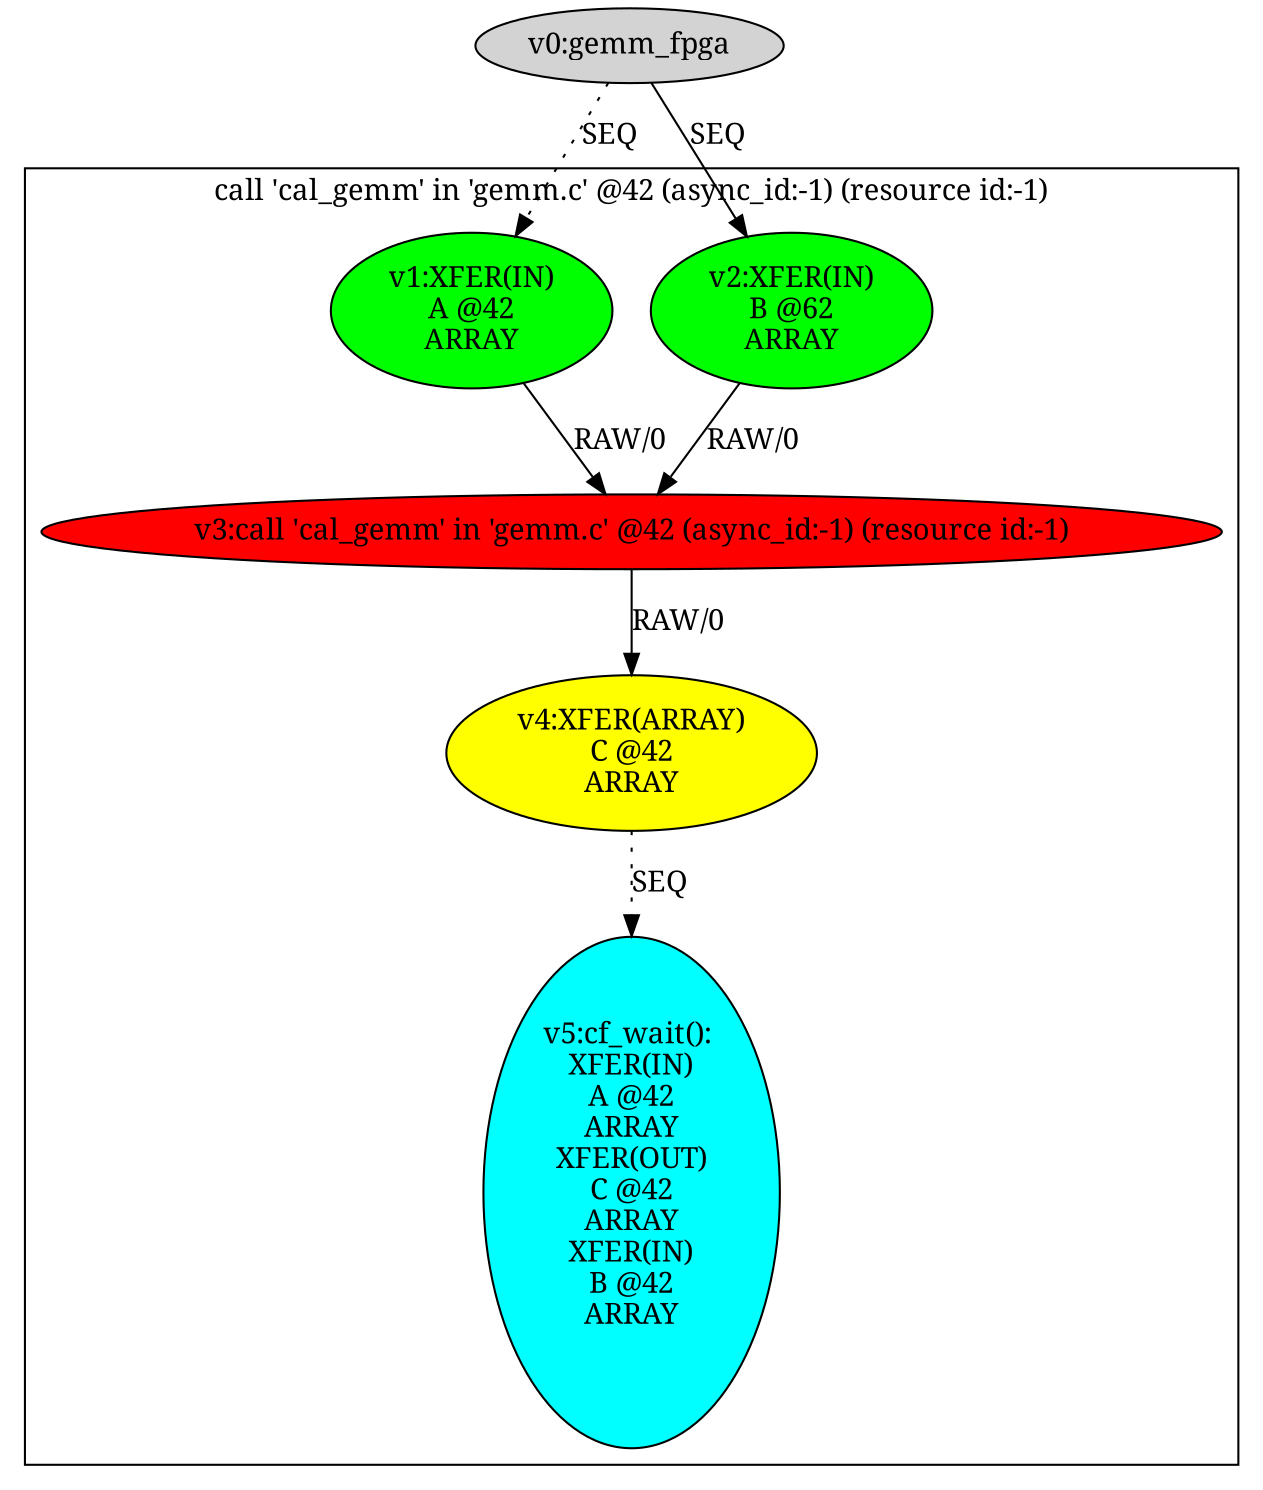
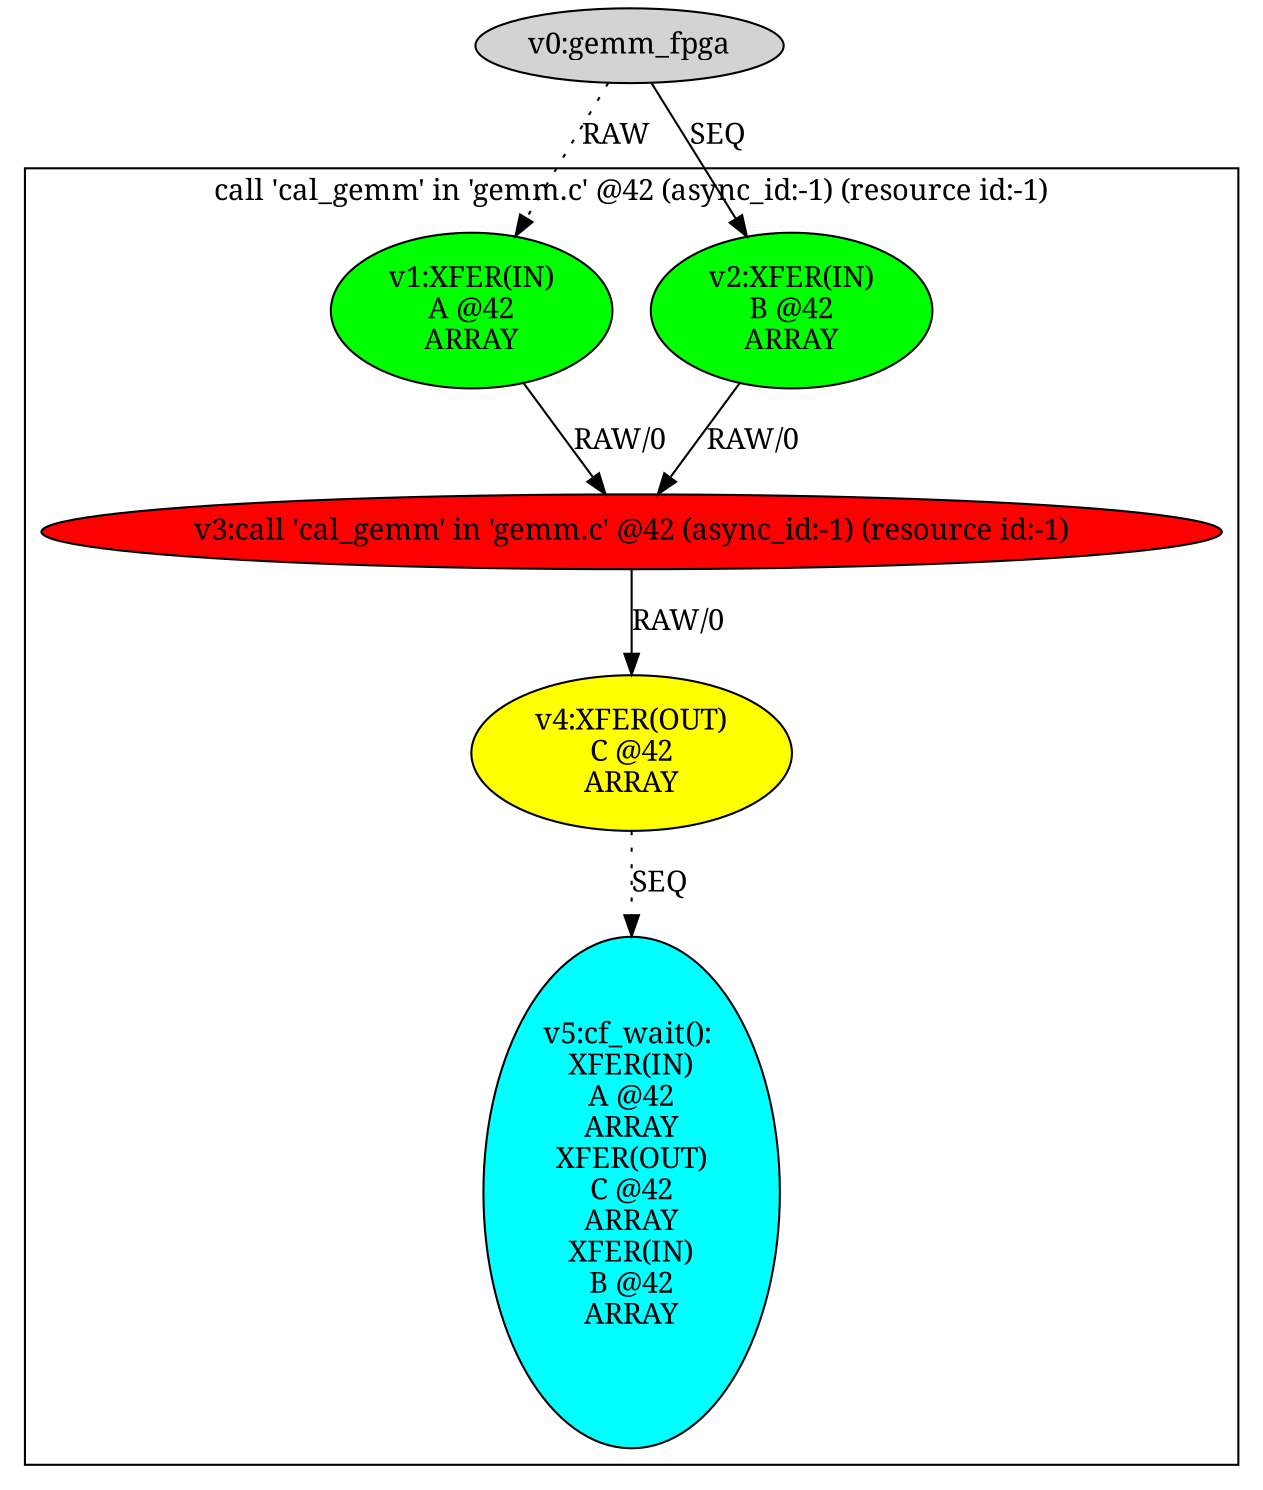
edge "v0:gemm_fpga" -> "v1:XFER(IN) A @42 ARRAY": label "SEQ" -> "RAW"
node "v2:XFER(IN) B @62 ARRAY": label "v2:XFER(IN) B @62 ARRAY" -> "v2:XFER(IN) B @42 ARRAY"
node "v4:XFER(ARRAY) C @42 ARRAY": label "v4:XFER(ARRAY) C @42 ARRAY" -> "v4:XFER(OUT) C @42 ARRAY"
